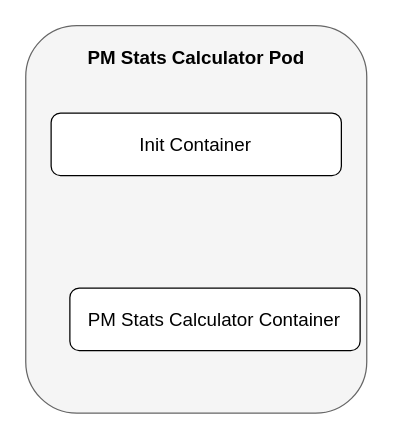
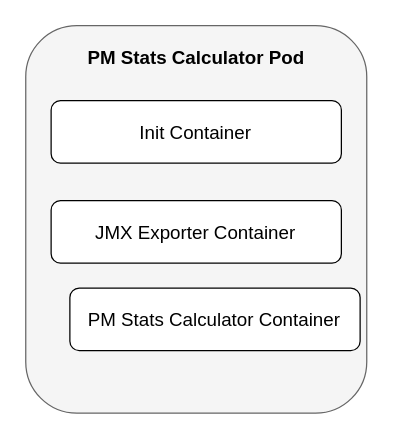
node "Init Container": moved (196, 144) -> (196, 132)
node "JMX Exporter Container": added
